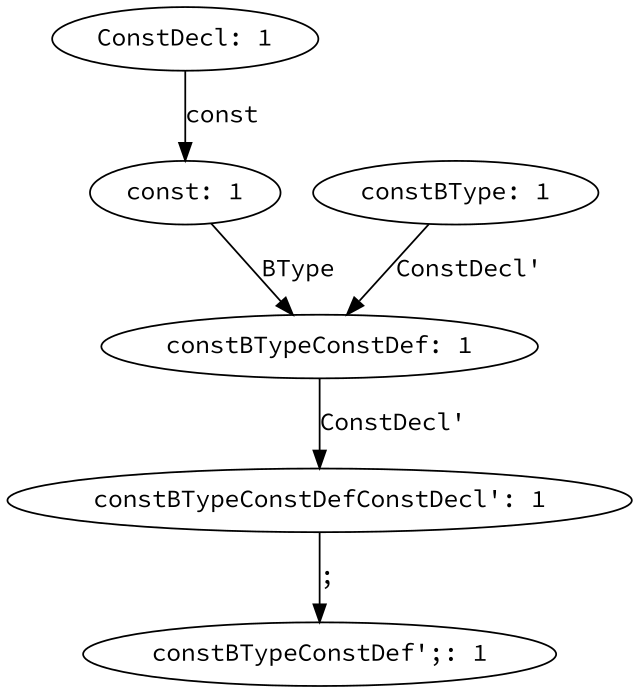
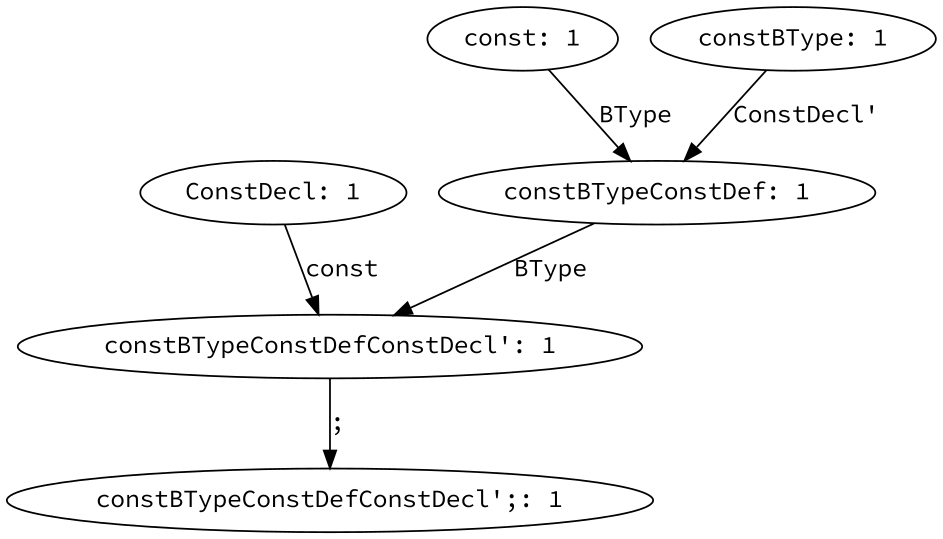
edge "ConstDecl: 1" -> "const: 1": now "ConstDecl: 1" -> "constBTypeConstDefConstDecl': 1"
edge "constBTypeConstDef: 1" -> "constBTypeConstDefConstDecl': 1": label "ConstDecl'" -> "BType"
node "constBTypeConstDef';: 1": label "constBTypeConstDef';: 1" -> "constBTypeConstDefConstDecl';: 1"
